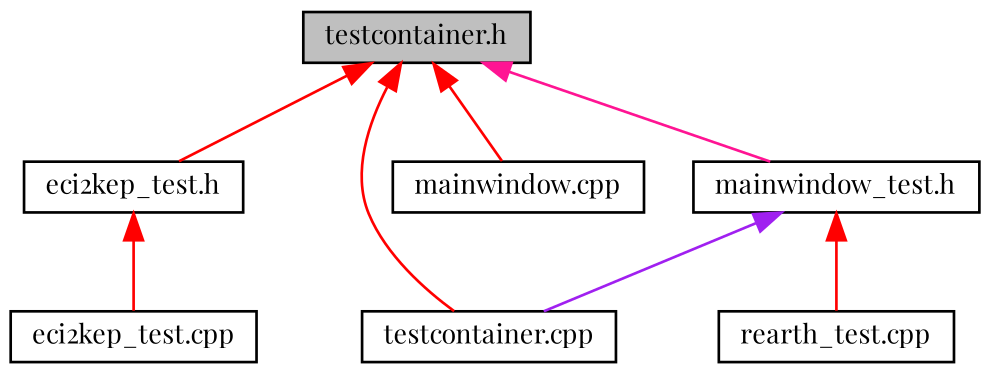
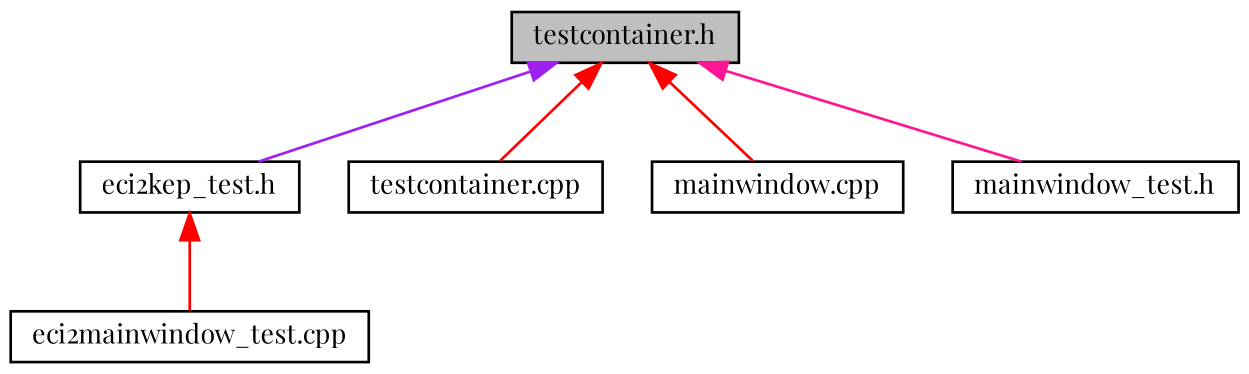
edge "eci2kep_test.h" -> "testcontainer.h": color red -> purple
edge "testcontainer.cpp" -> "mainwindow_test.h": removed
node "eci2kep_test.cpp": label "eci2kep_test.cpp" -> "eci2mainwindow_test.cpp"
node "rearth_test.cpp": removed
